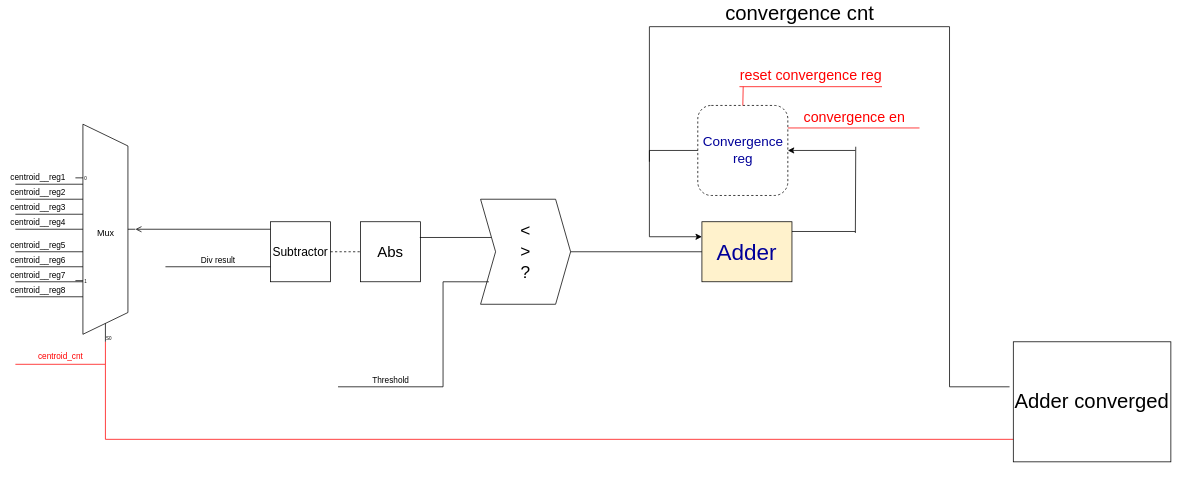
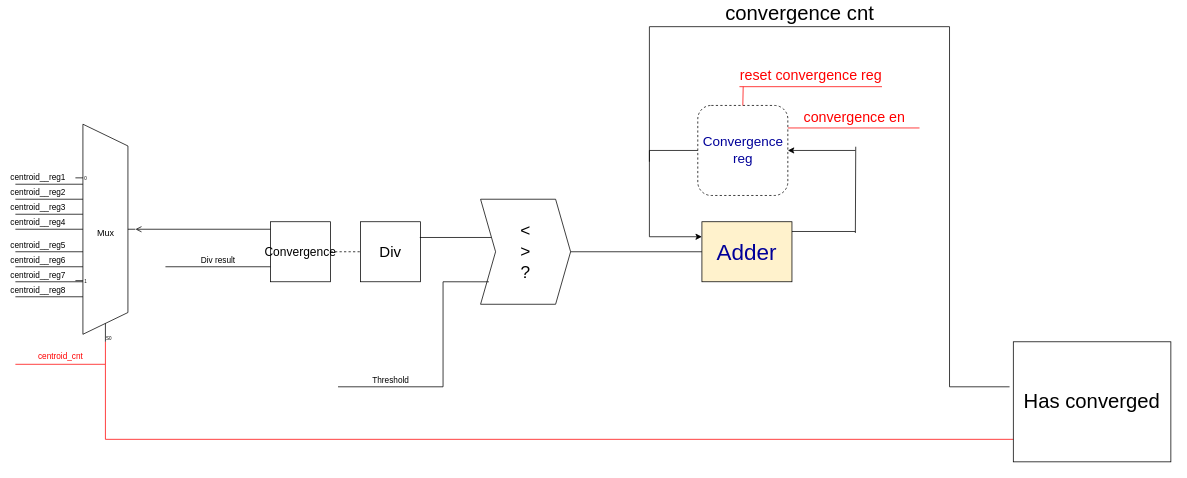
node "Subtractor": label "Subtractor" -> "Convergence"
node "Abs": label "Abs" -> "Div"
node "Adder converged": label "Adder converged" -> "Has converged"
